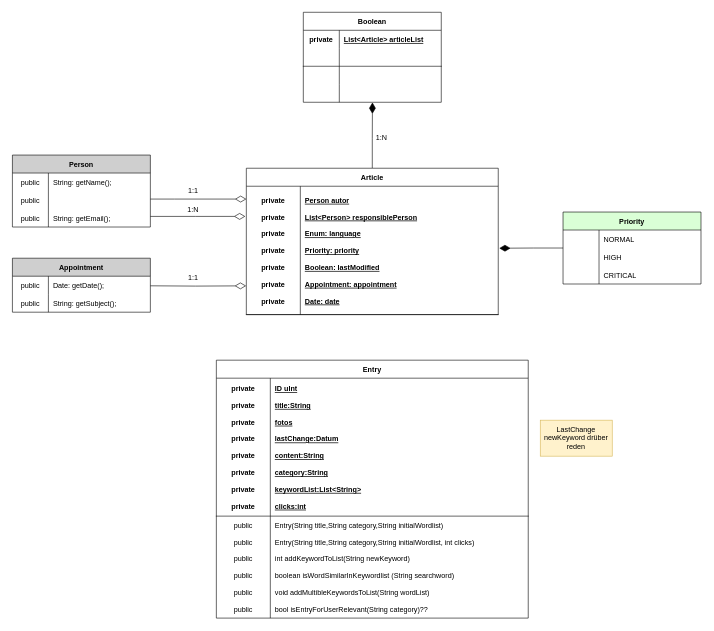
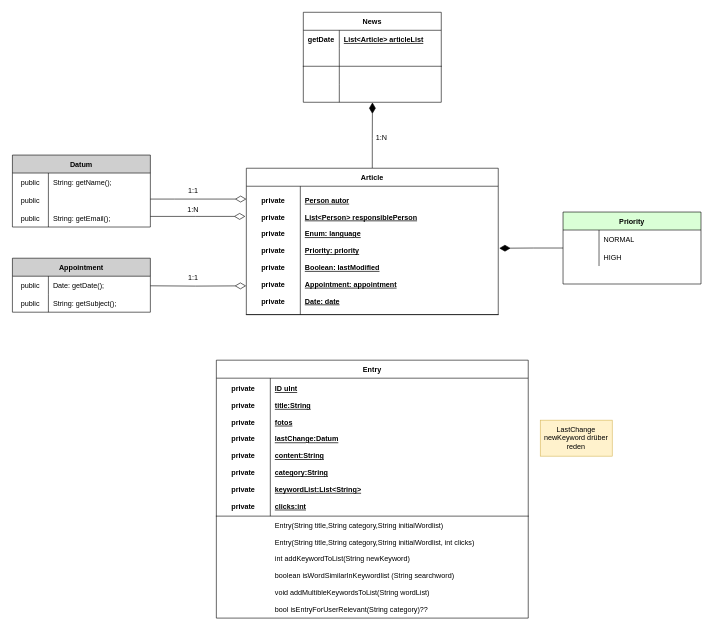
node "Boolean": label "Boolean" -> "News"
node "private": label "private" -> "getDate"
node "Person": label "Person" -> "Datum"
node "CRITICAL": removed
node "public public public public public public": removed
